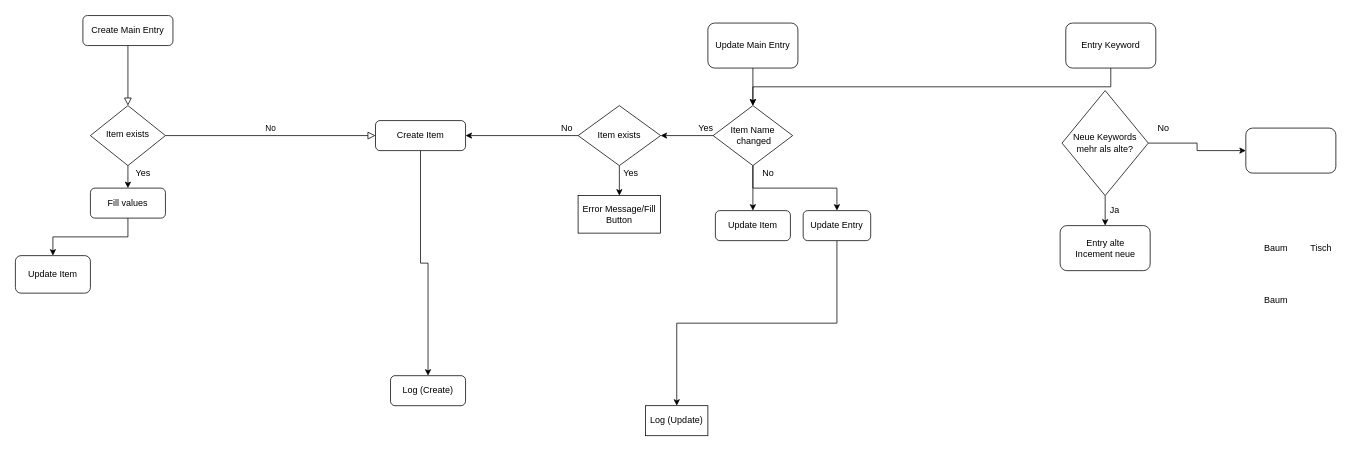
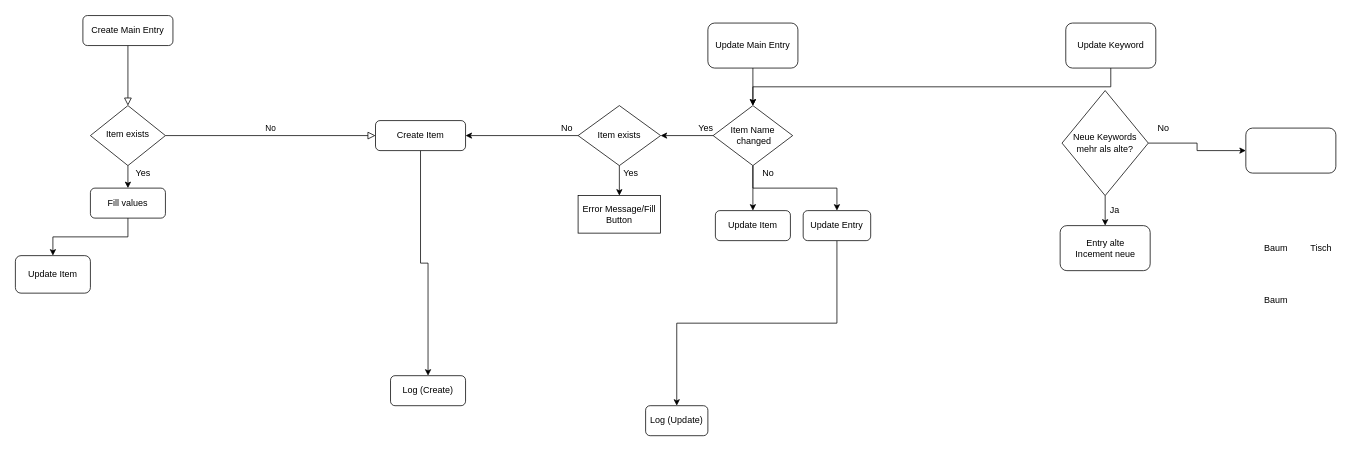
node "Entry Keyword": label "Entry Keyword" -> "Update Keyword"
node "Log (Update)": shape rectangle -> rounded rectangle
